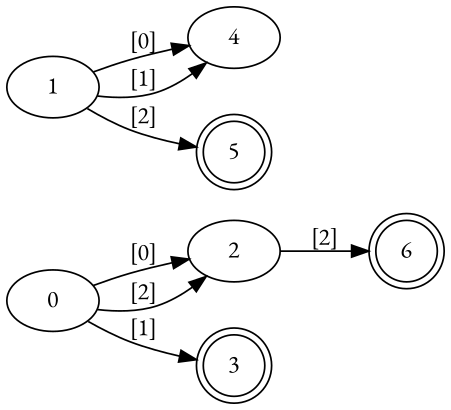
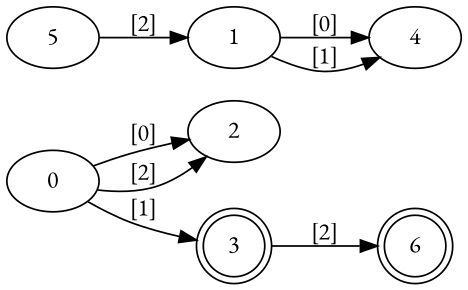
edge "1" -> "5": reversed
node "5": shape doublecircle -> ellipse
edge "2" -> "6": now "3" -> "6"
